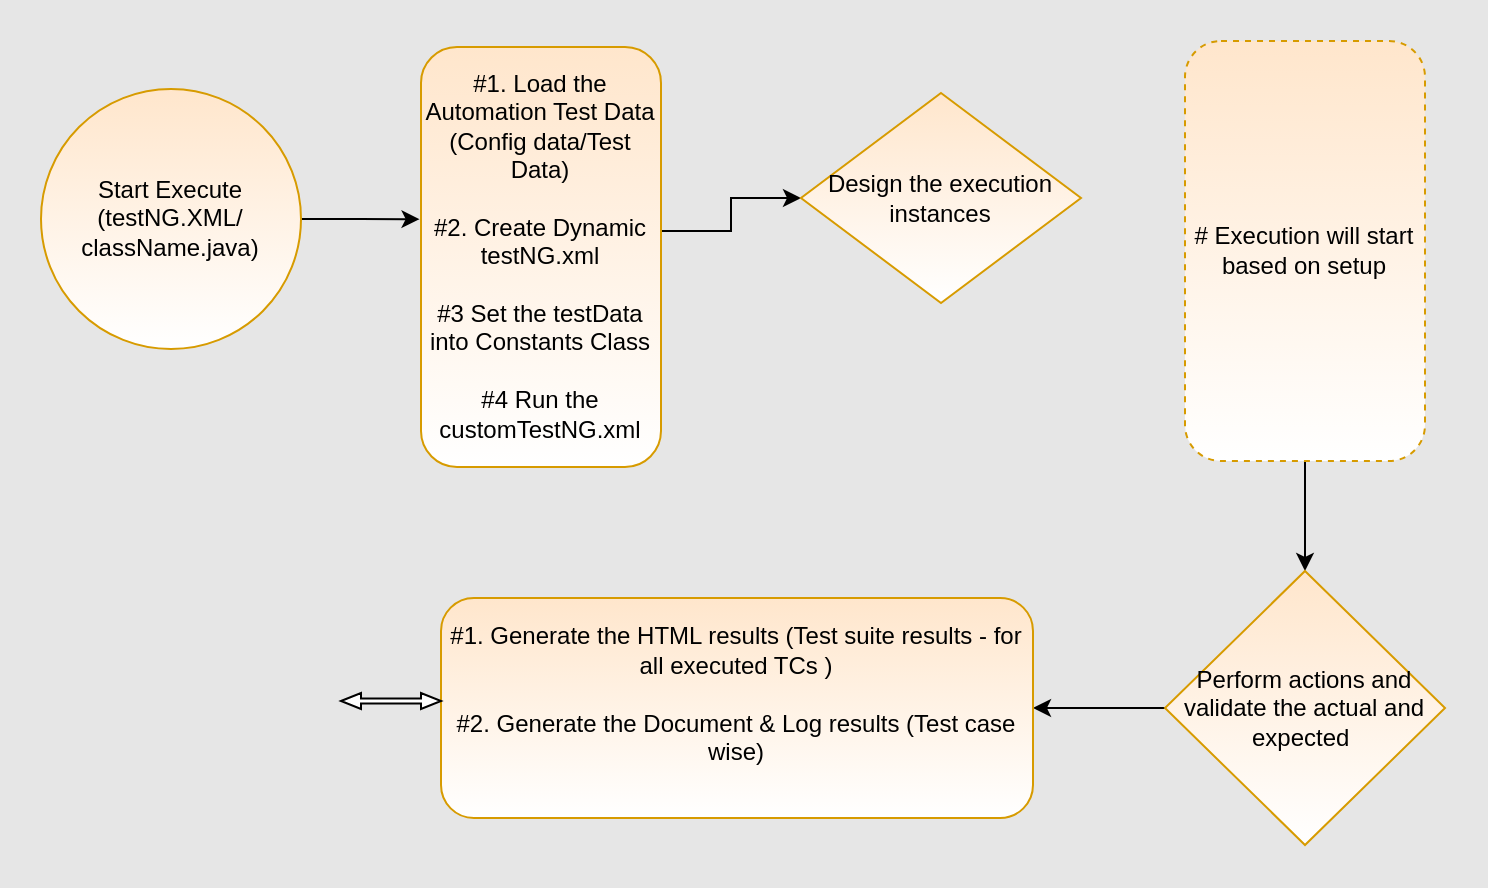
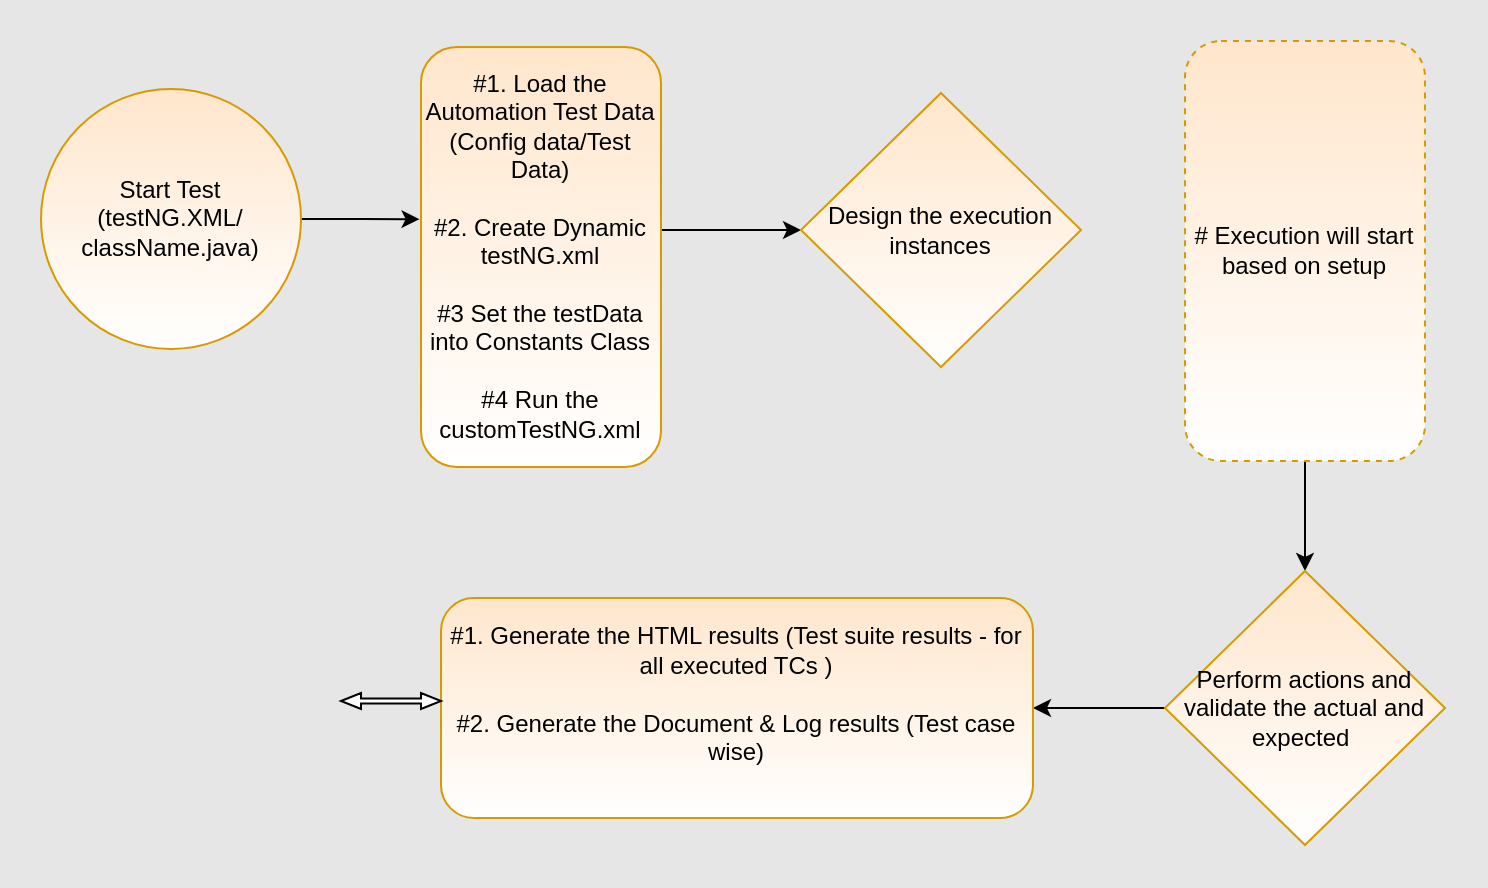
node "Design the execution instances": size 280x210 -> 280x274
node "Start Execute (testNG.XML/ className.java)": label "Start Execute (testNG.XML/ className.java)" -> "Start Test (testNG.XML/ className.java)"
